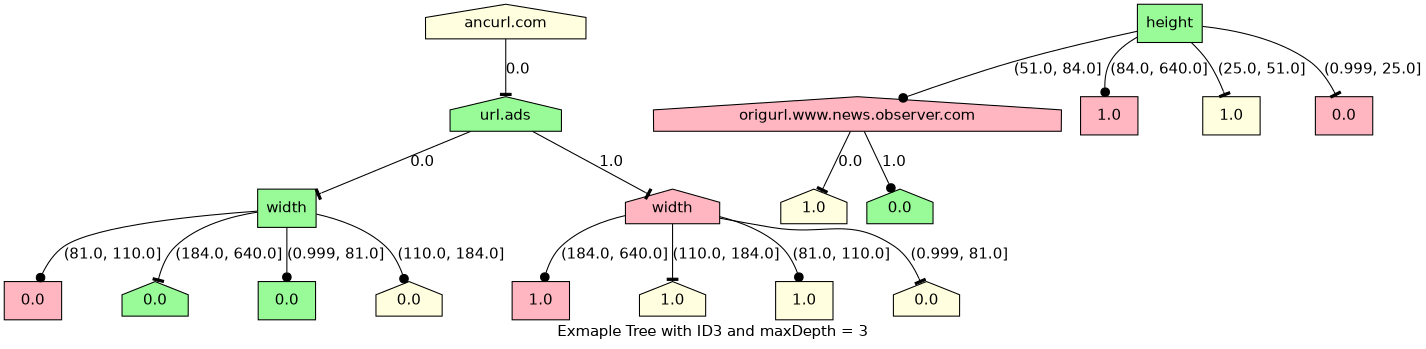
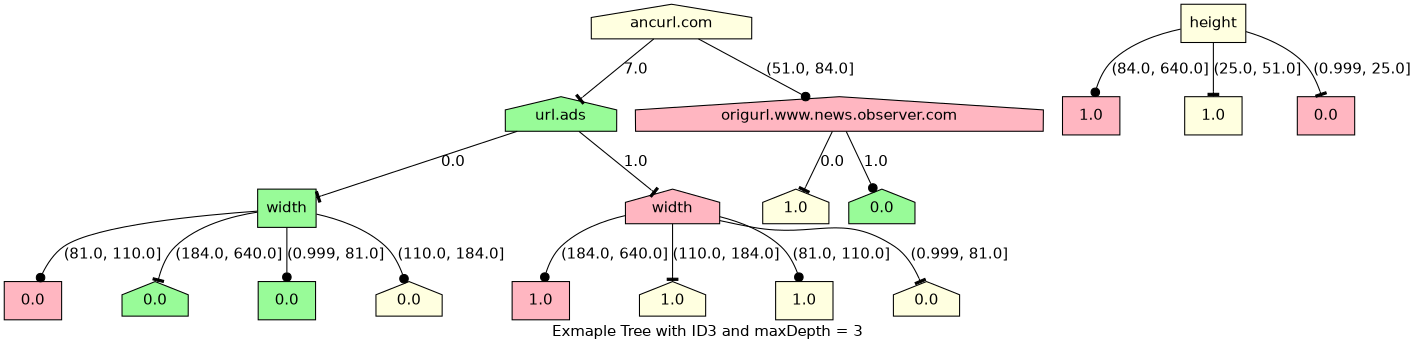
node "height": fillcolor palegreen -> lightyellow
edge "height" -> "origurl.www.news.observer.com": now "ancurl.com" -> "origurl.www.news.observer.com"
edge "ancurl.com" -> "url.ads": label "0.0" -> "7.0"
